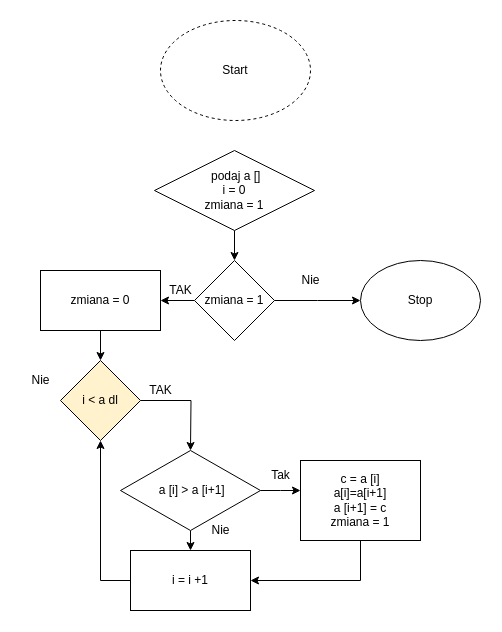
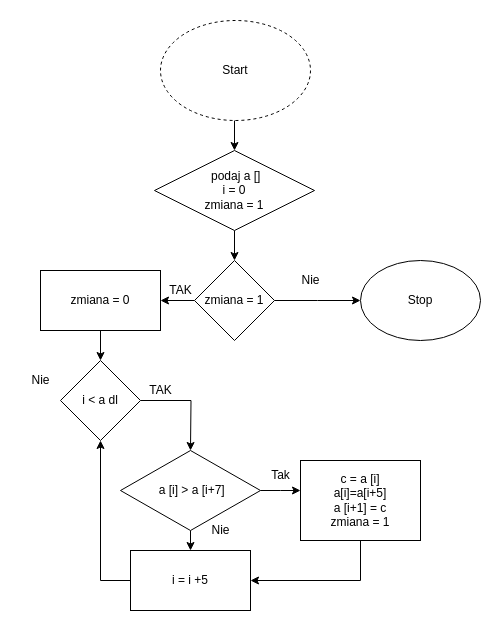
edge "Start" -> "podaj a [] i = 0 zmiana = 1": added
node "i < a dl": fillcolor #fff2cc -> #ffffff
node "a [i] > a [i+1]": label "a [i] > a [i+1]" -> "a [i] > a [i+7]"
node "c = a [i] a[i]=a[i+1] a [i+1] = c zmiana = 1": label "c = a [i] a[i]=a[i+1] a [i+1] = c zmiana = 1" -> "c = a [i] a[i]=a[i+5] a [i+1] = c zmiana = 1"
node "i = i +1": label "i = i +1" -> "i = i +5"
